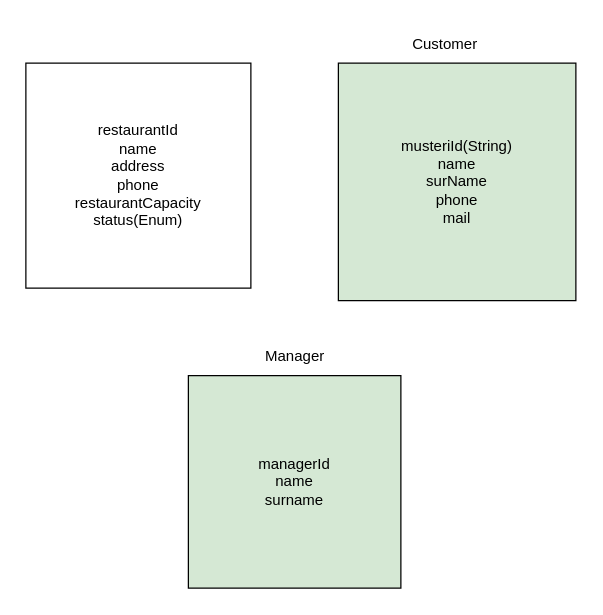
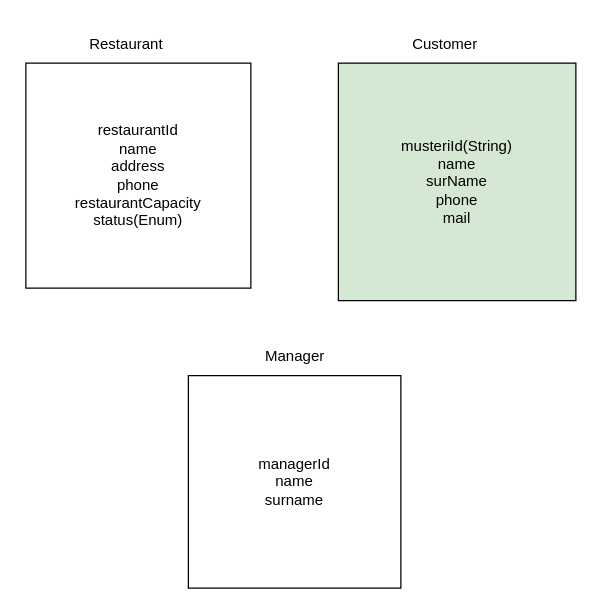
node "Restaurant": added
node "managerId name surname": fillcolor #d5e8d4 -> #ffffff
